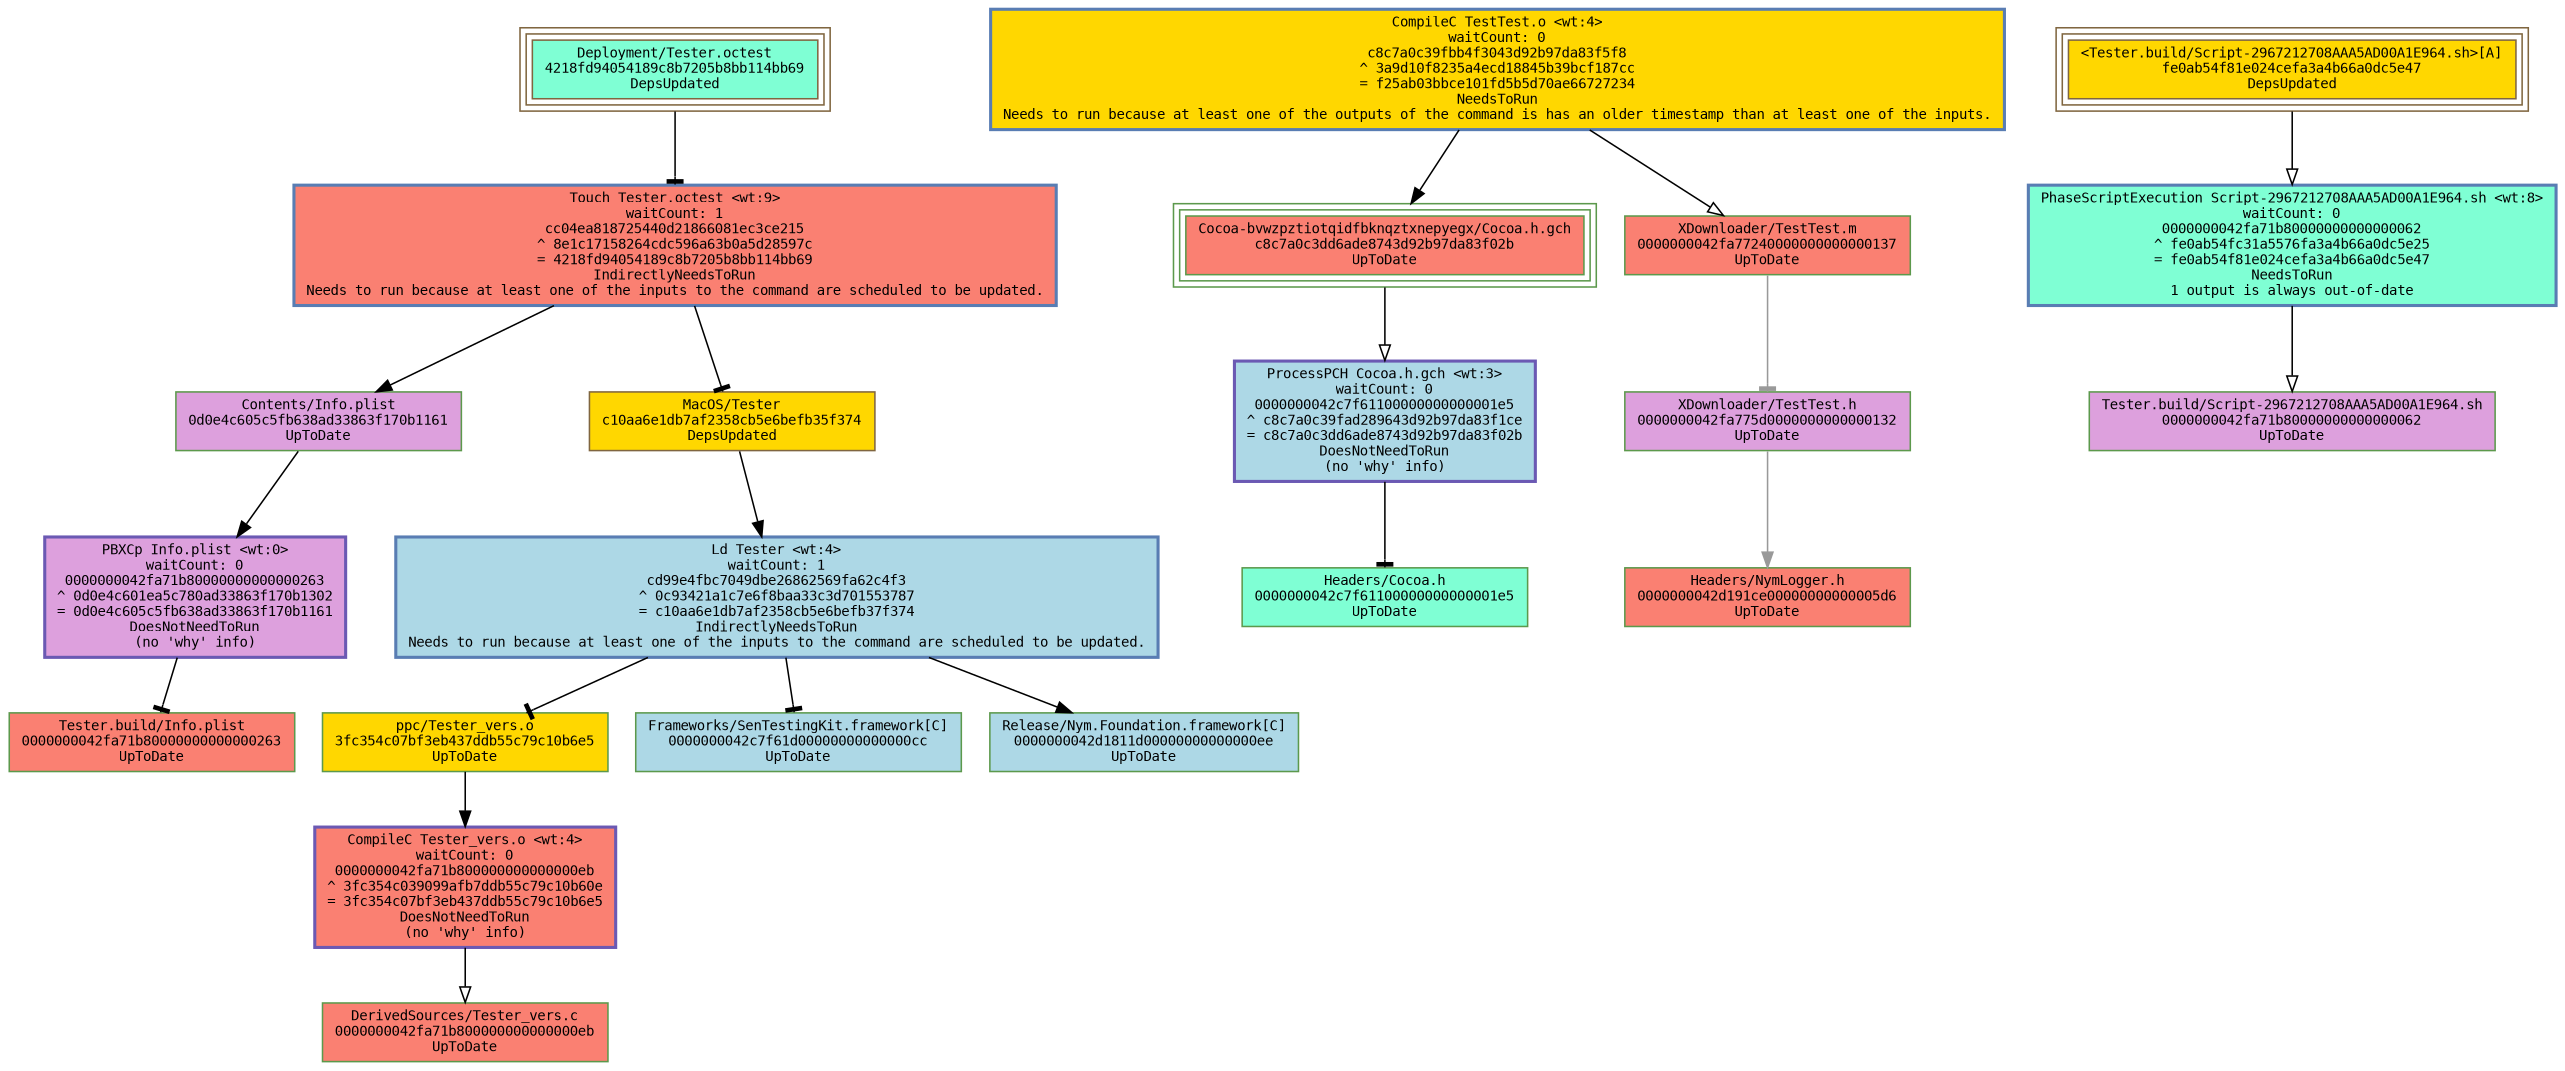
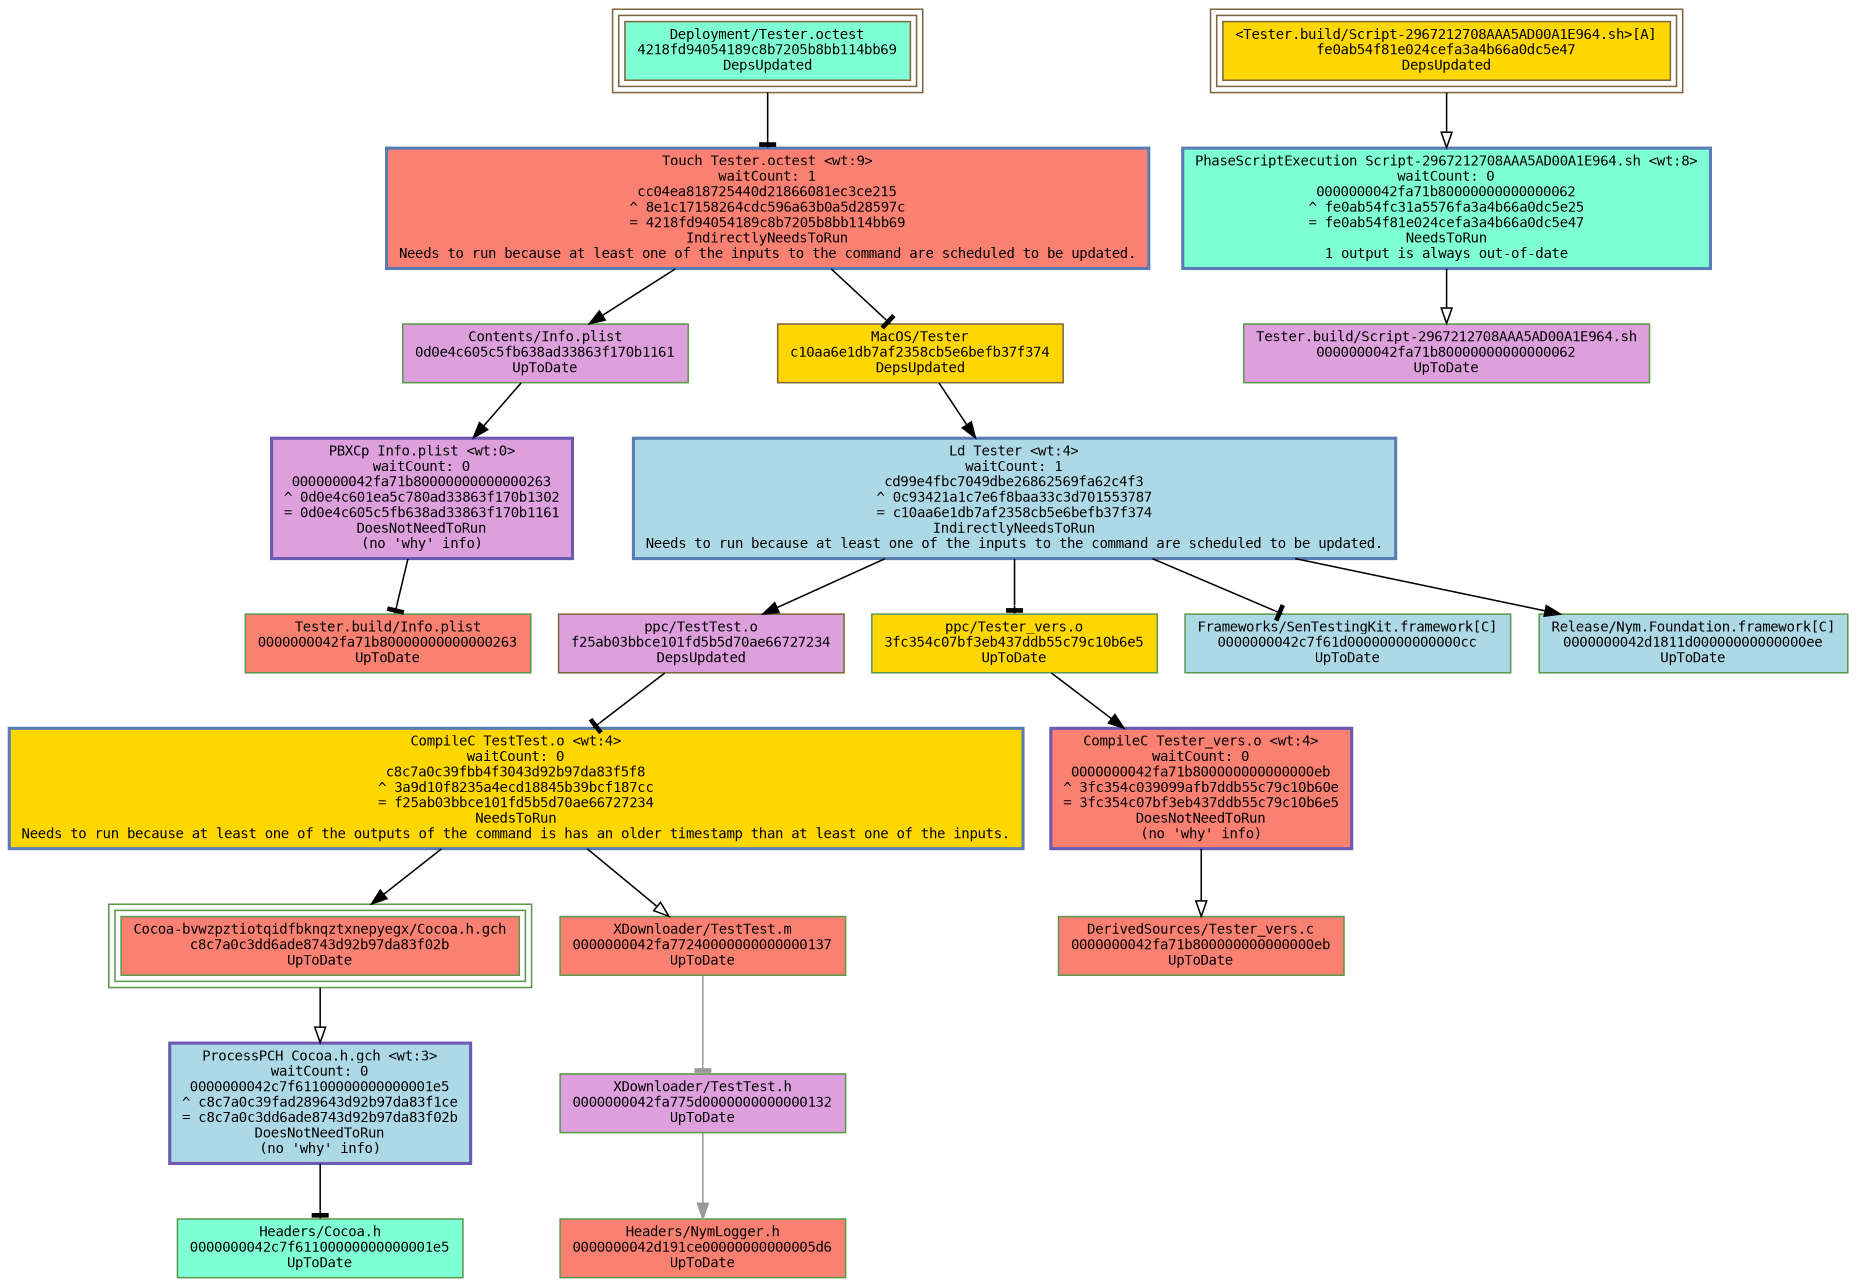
node "MacOS/Tester c10aa6e1db7af2358cb5e6befb35f374 DepsUpdated": label "MacOS/Tester c10aa6e1db7af2358cb5e6befb35f374 DepsUpdated" -> "MacOS/Tester c10aa6e1db7af2358cb5e6befb37f374 DepsUpdated"
node "ppc/TestTest.o f25ab03bbce101fd5b5d70ae66727234 DepsUpdated": added
